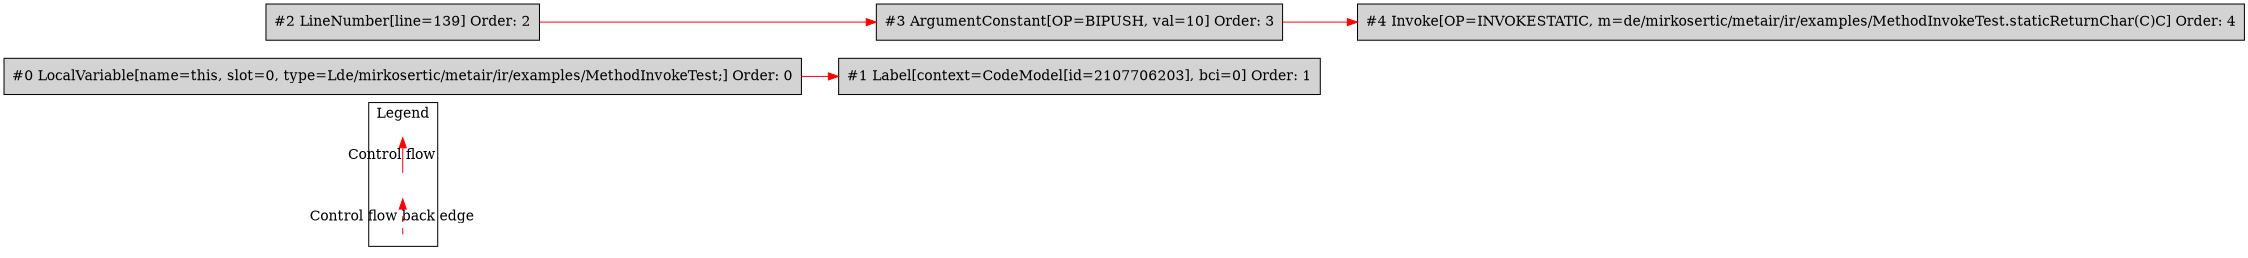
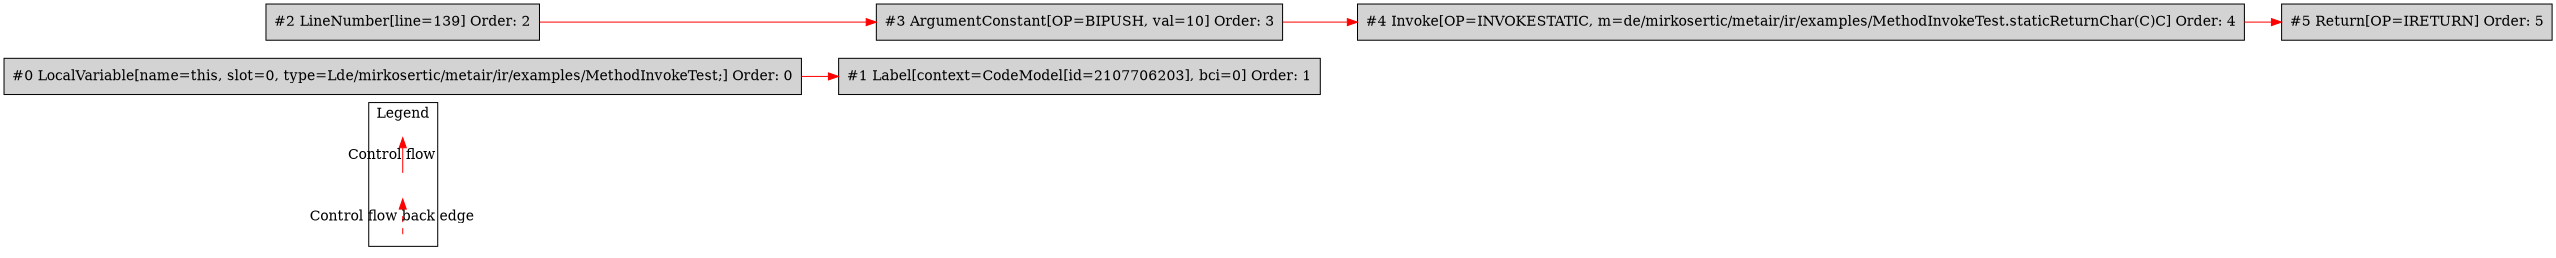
node "#5 Return[OP=IRETURN] Order: 5": added
